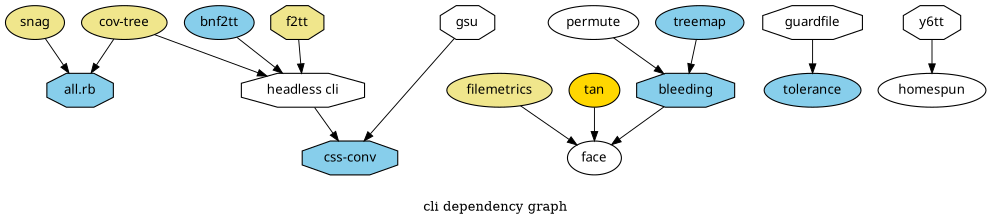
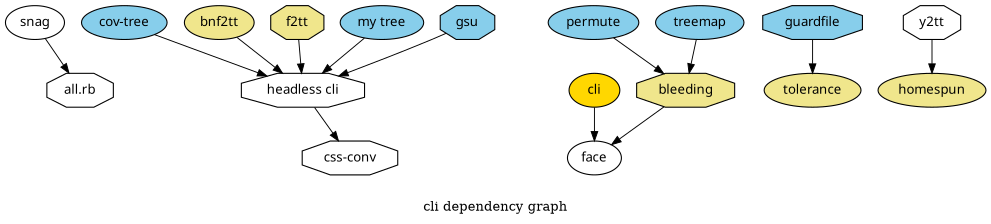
node "snag": fillcolor khaki -> white
node "cov-tree": fillcolor khaki -> skyblue
node "bnf2tt": fillcolor skyblue -> khaki
node "my tree": added
node "gsu": fillcolor white -> skyblue
node "permute": fillcolor white -> skyblue
node "guardfile": fillcolor white -> skyblue
node "y6tt": label "y6tt" -> "y2tt"
edge "cov-tree" -> "all.rb": removed
edge "gsu" -> "css-conv": now "gsu" -> "headless cli"
node "all.rb": fillcolor skyblue -> white
node "filemetrics": removed
node "tan": label "tan" -> "cli"
node "bleeding": fillcolor skyblue -> khaki
node "tolerance": fillcolor skyblue -> khaki
node "homespun": fillcolor white -> khaki
node "css-conv": fillcolor skyblue -> white
